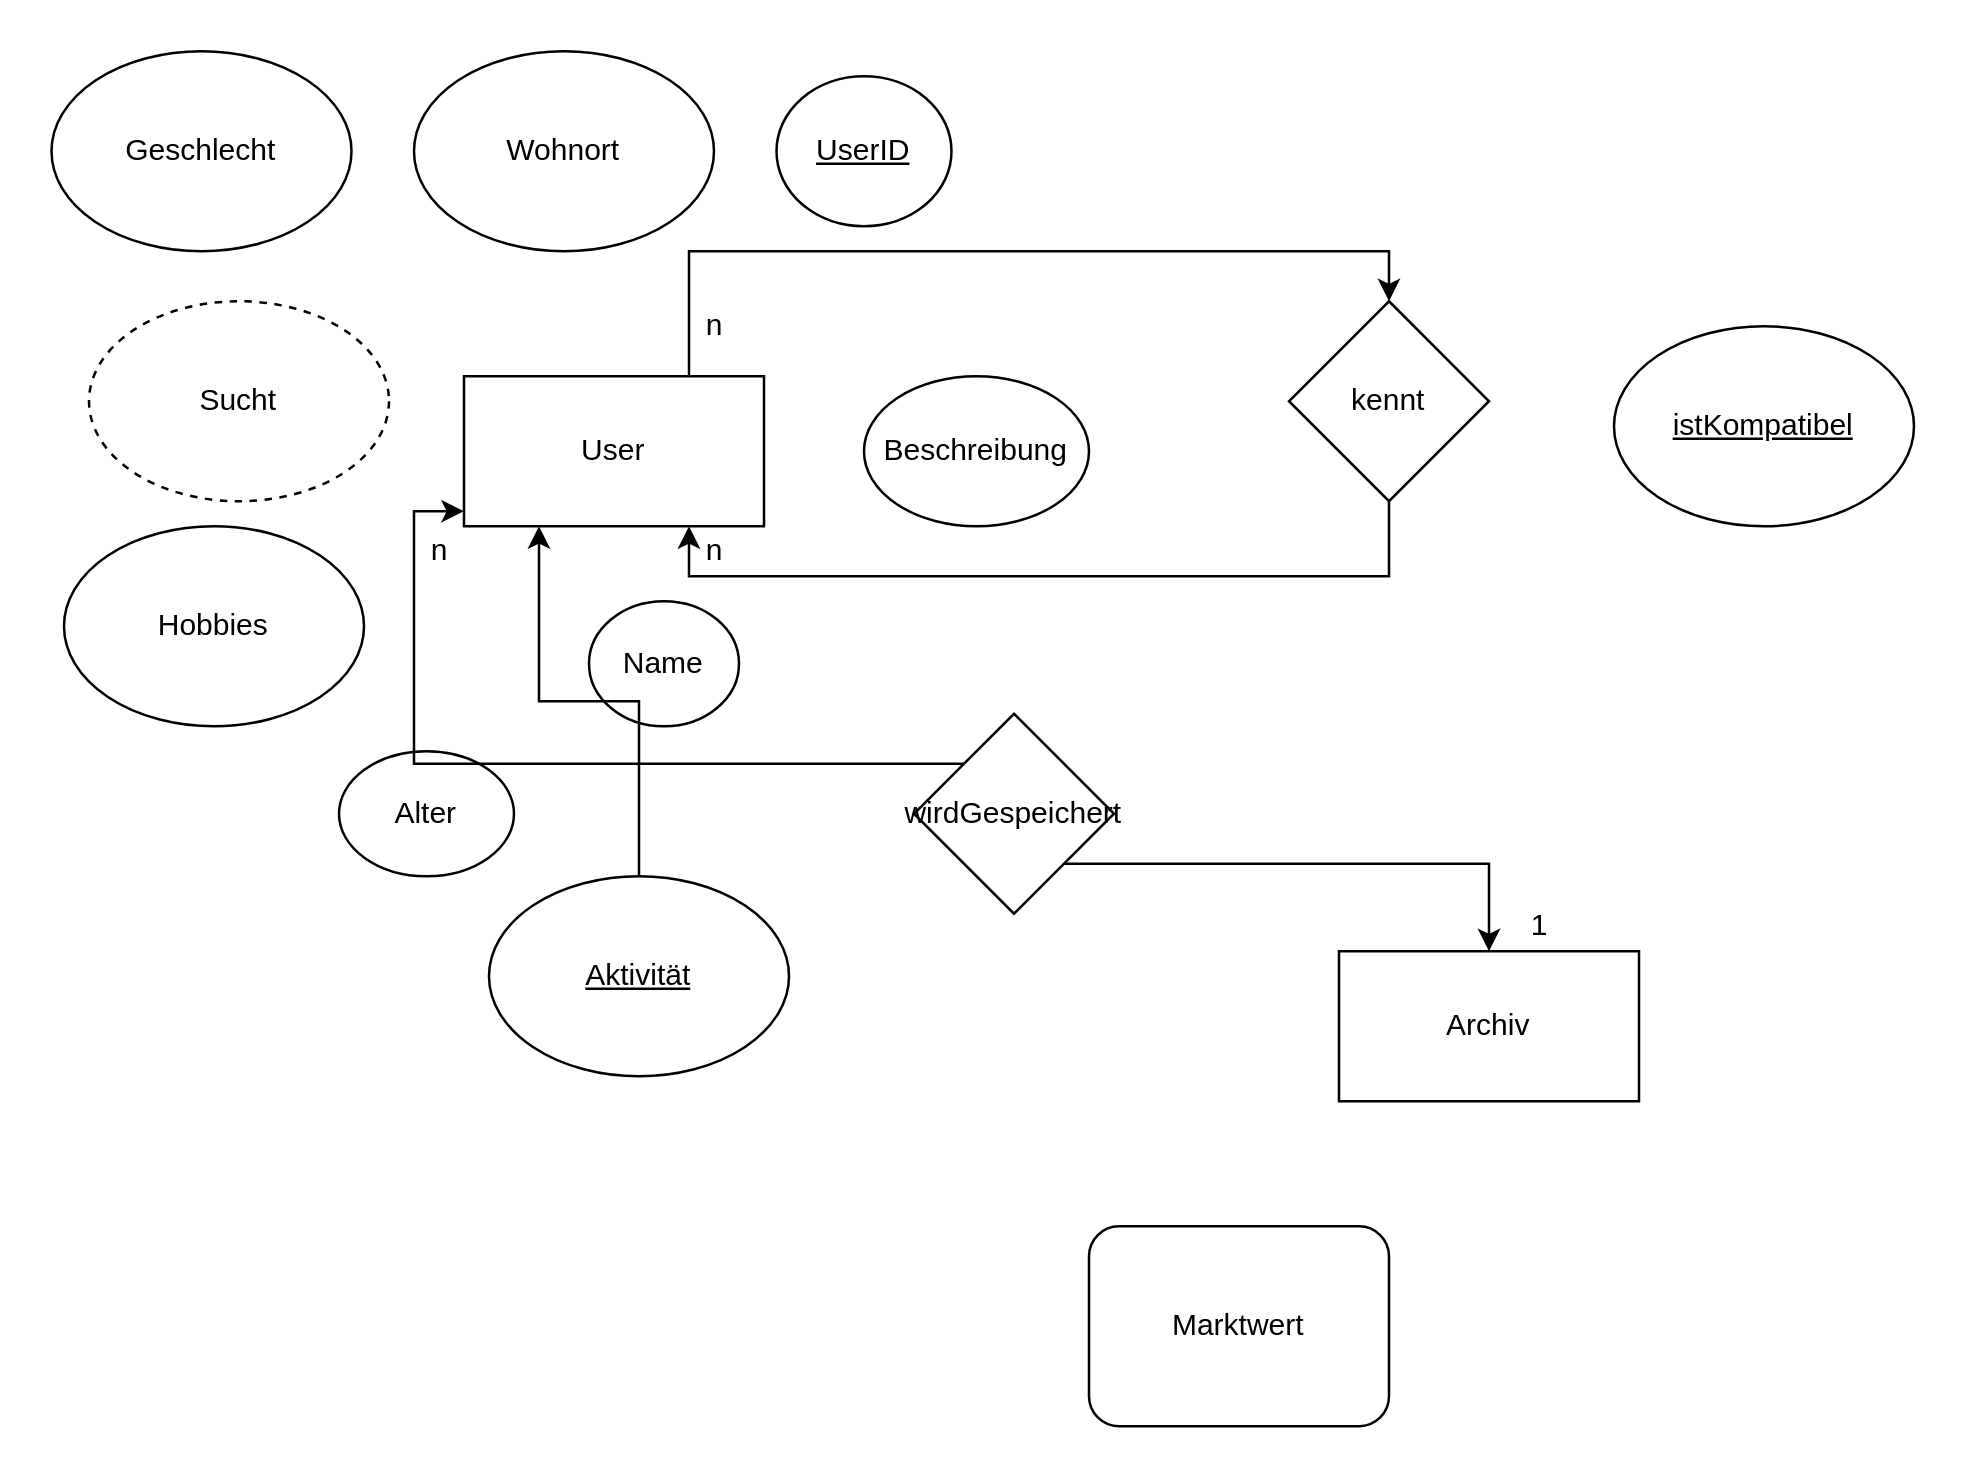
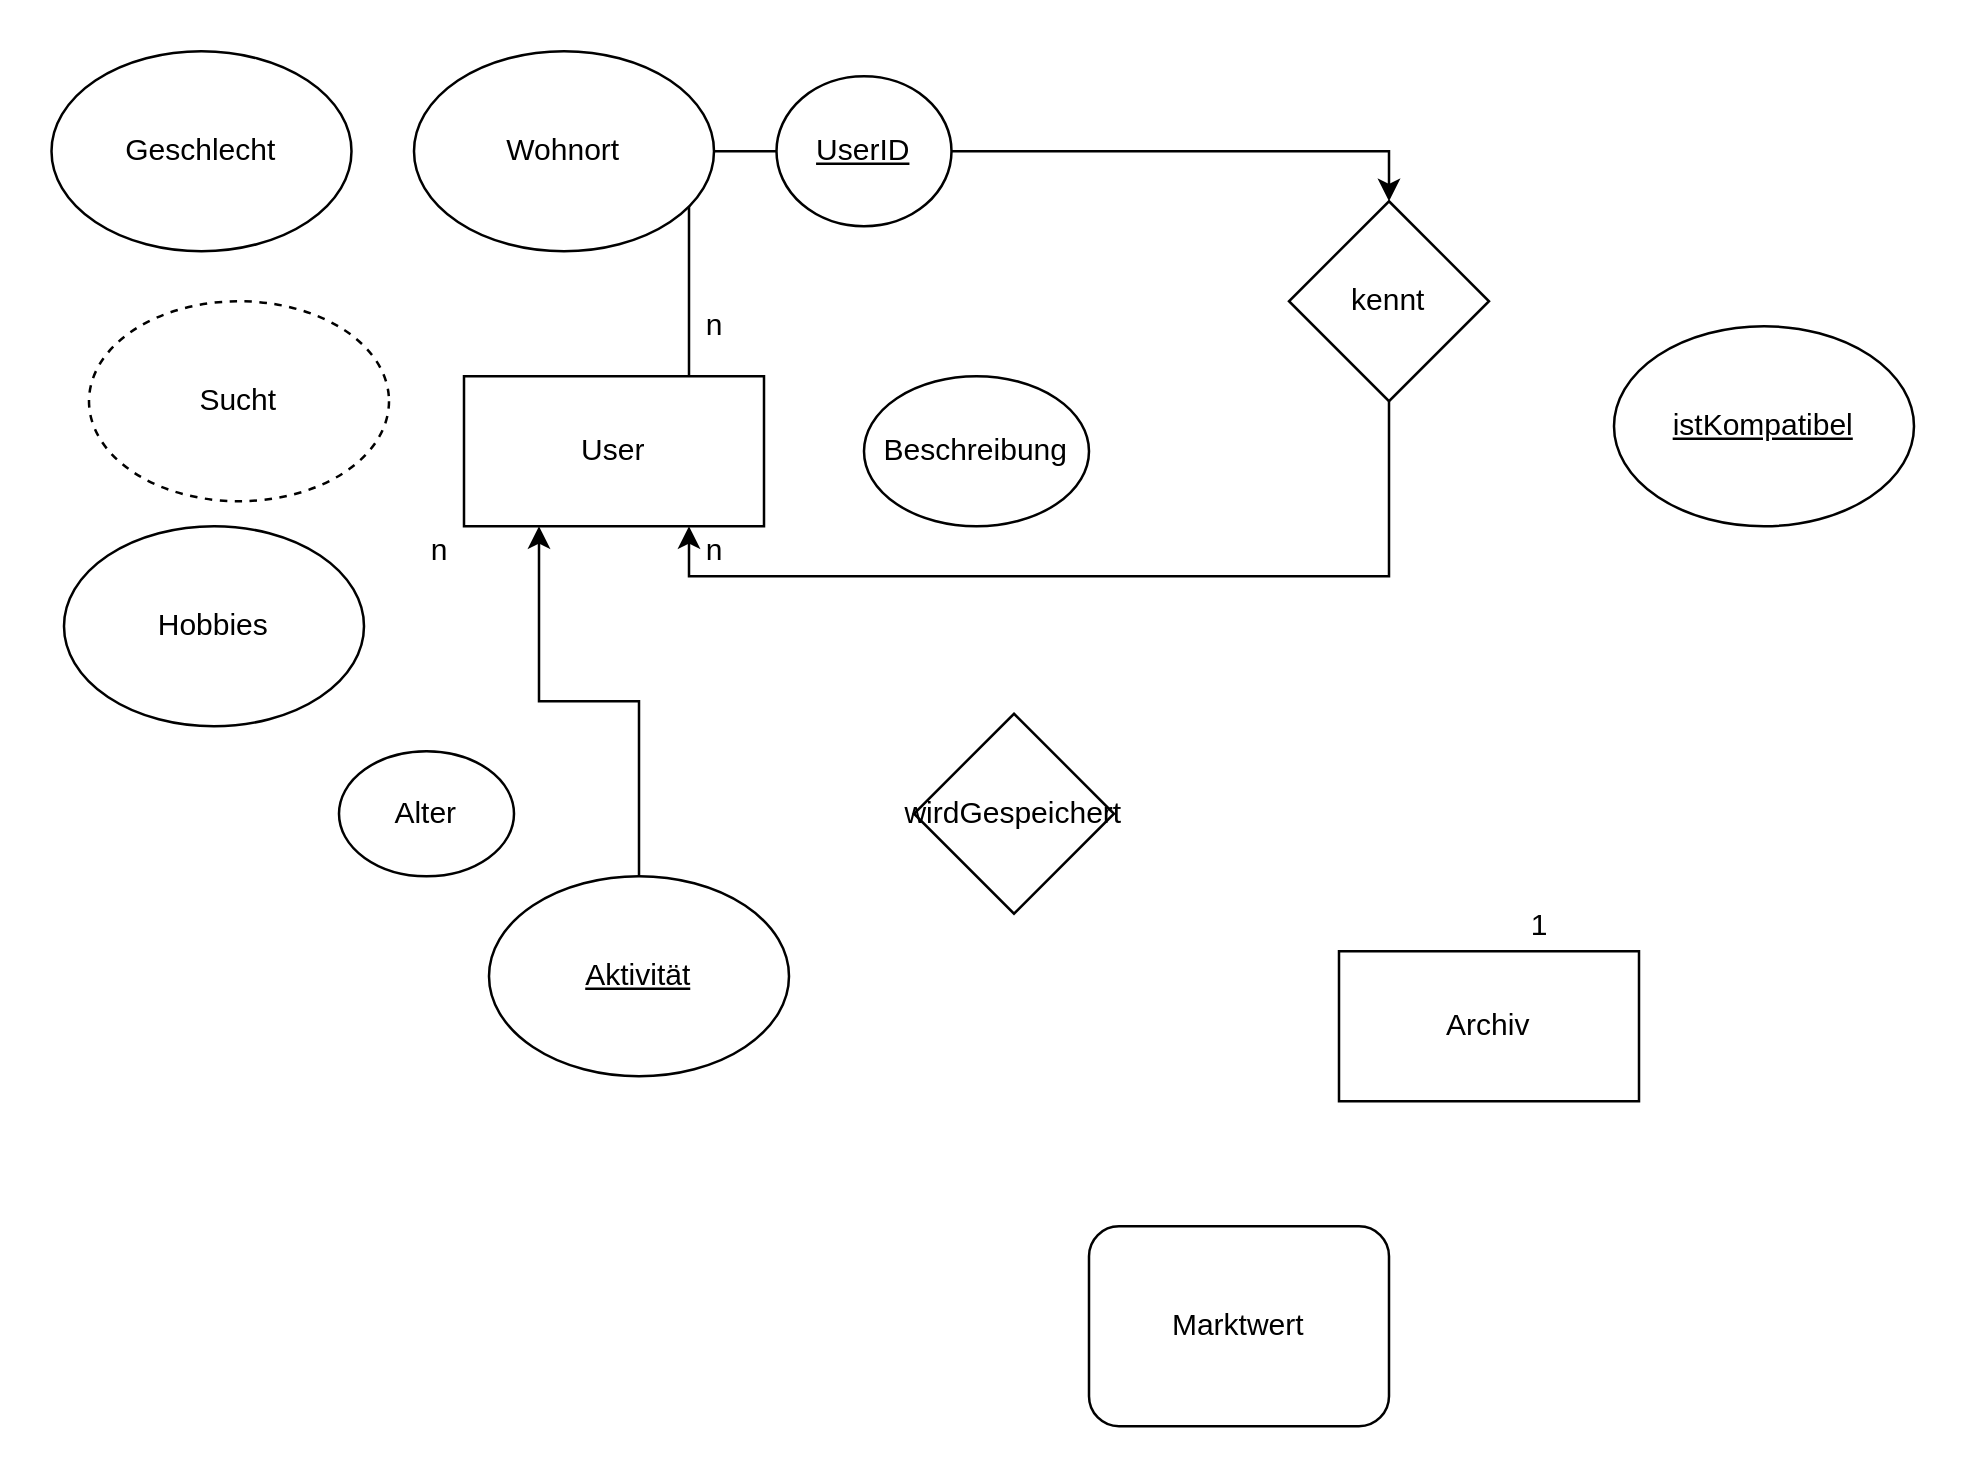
node "kennt": moved (1389, 401) -> (1389, 301)
node "Name": removed
edge "wirdGespeichert" -> "User": removed
edge "wirdGespeichert" -> "Archiv": removed
